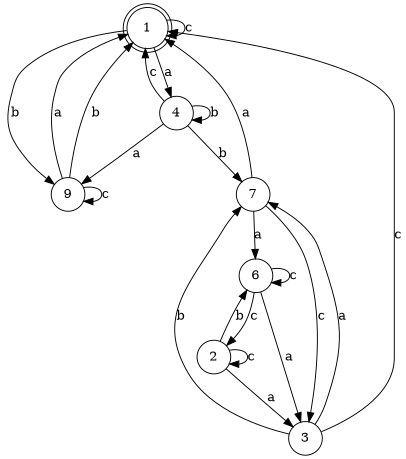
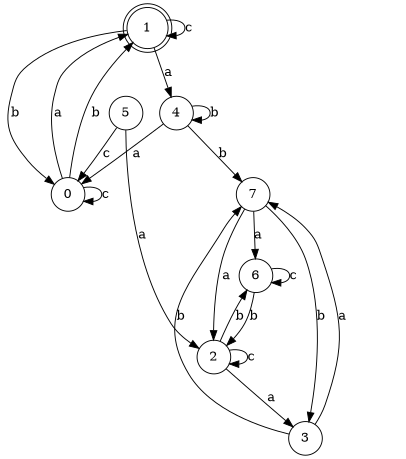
edge "4" -> "1": removed, label "c"
edge "7" -> "1": now "7" -> "2"
node "5": added
edge "3" -> "1": removed, label "c"
node "9": label "9" -> "0"
edge "6" -> "2": label "c" -> "b"
edge "7" -> "3": label "c" -> "b"
edge "6" -> "3": removed, label "a"
